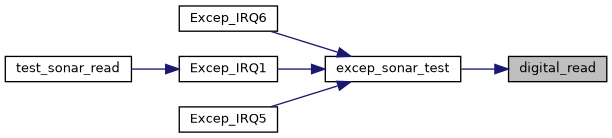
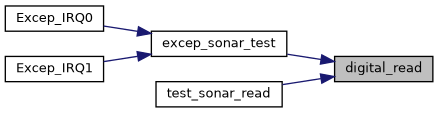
node "Excep_IRQ6": label "Excep_IRQ6" -> "Excep_IRQ0"
edge "test_sonar_read" -> "Excep_IRQ1": now "test_sonar_read" -> "digital_read"
node "Excep_IRQ5": removed
